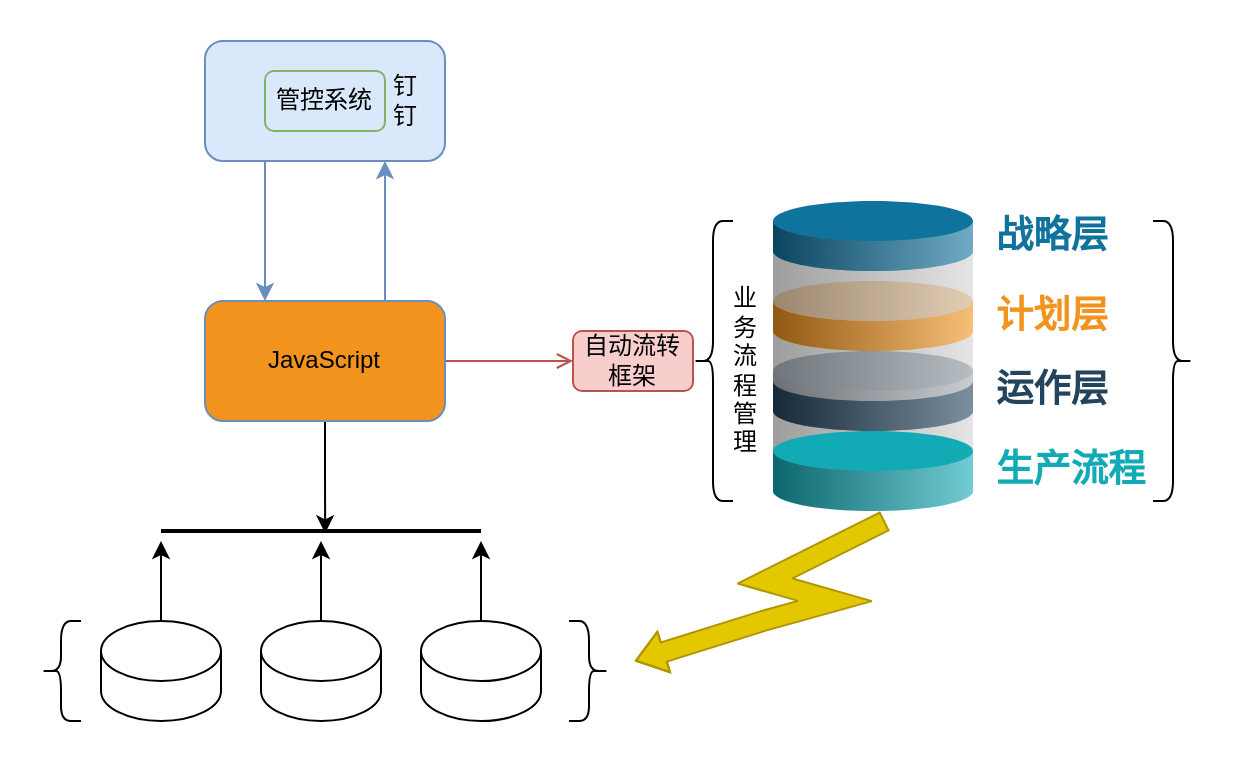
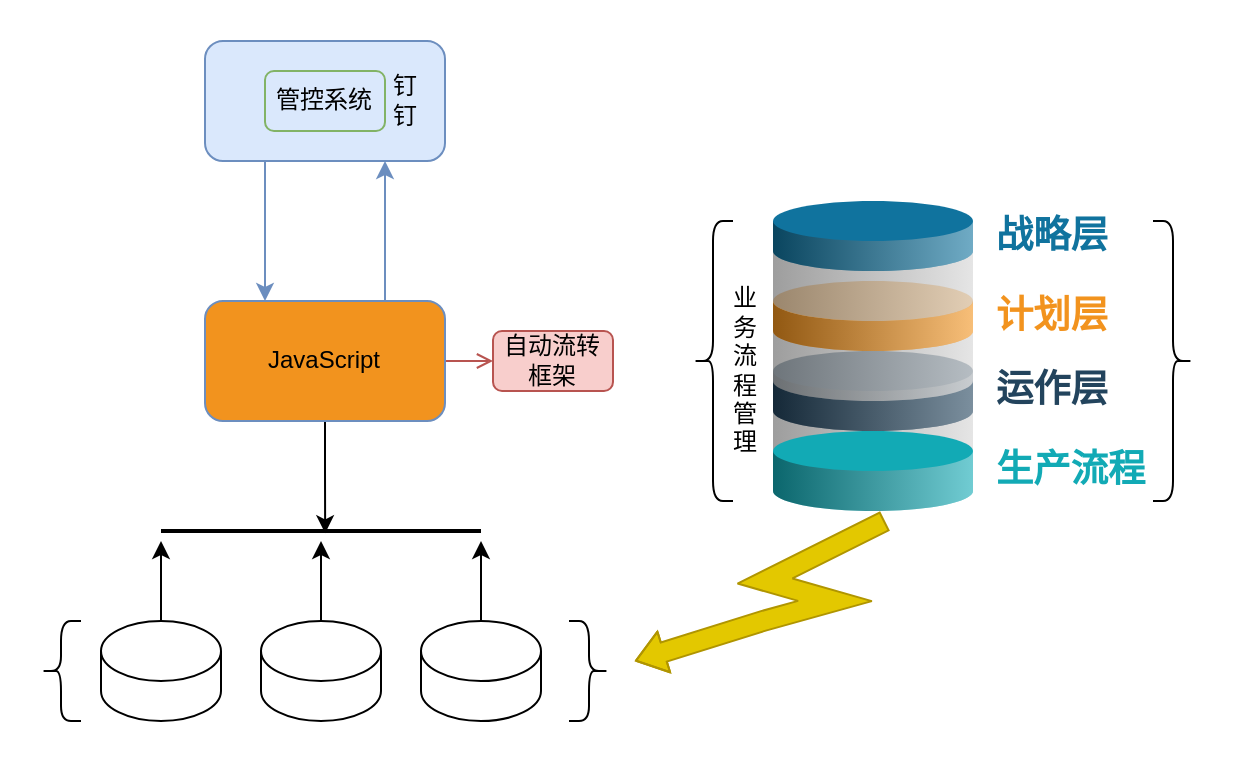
node "自动流转框架": moved (633, 361) -> (553, 361)
